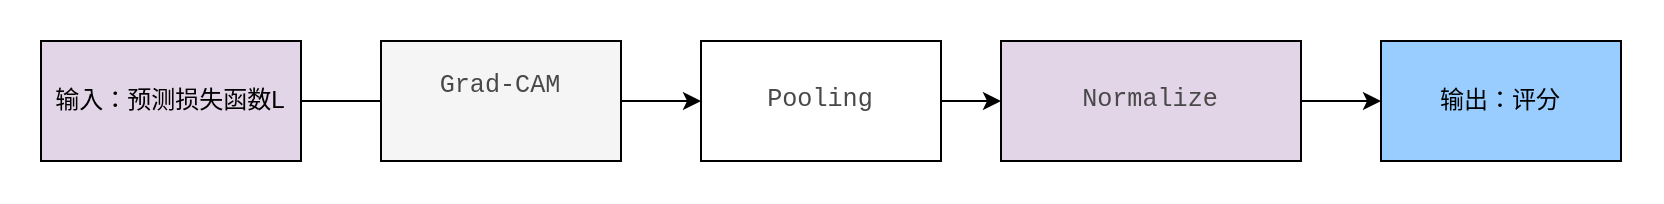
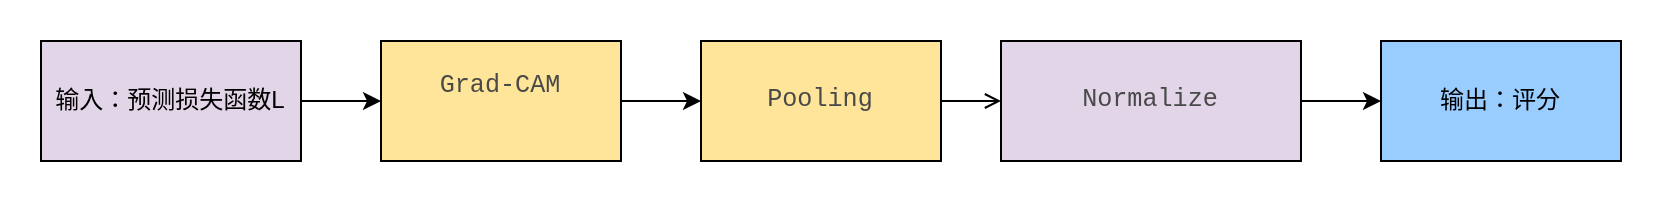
edge "输入：预测损失函数L" -- "Grad-CAM": arrowhead none -> classic
node "Grad-CAM": fillcolor #f5f5f5 -> #ffe599
node "Pooling": fillcolor #ffffff -> #ffe599
edge "Pooling" -> "Normalize": arrowhead classic -> open
